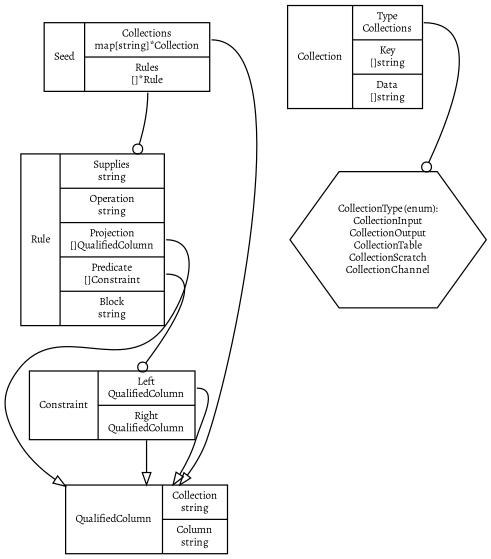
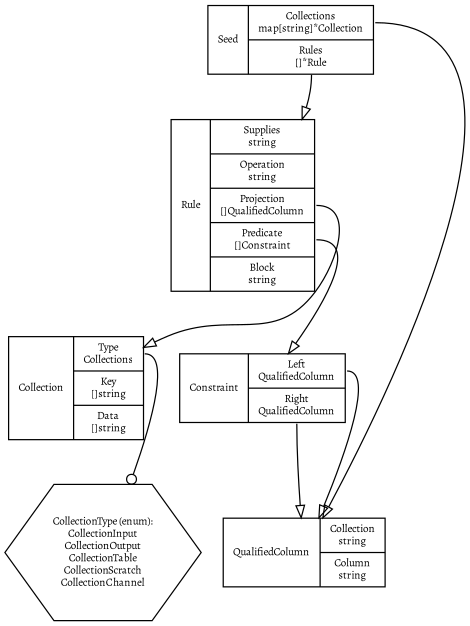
edge "Seed" -> "Rule": arrowhead odot -> onormal
edge "Rule" -> "Constraint": arrowhead odot -> onormal
edge "Rule" -> "QualifiedColumn": now "Rule" -> "Collection"
